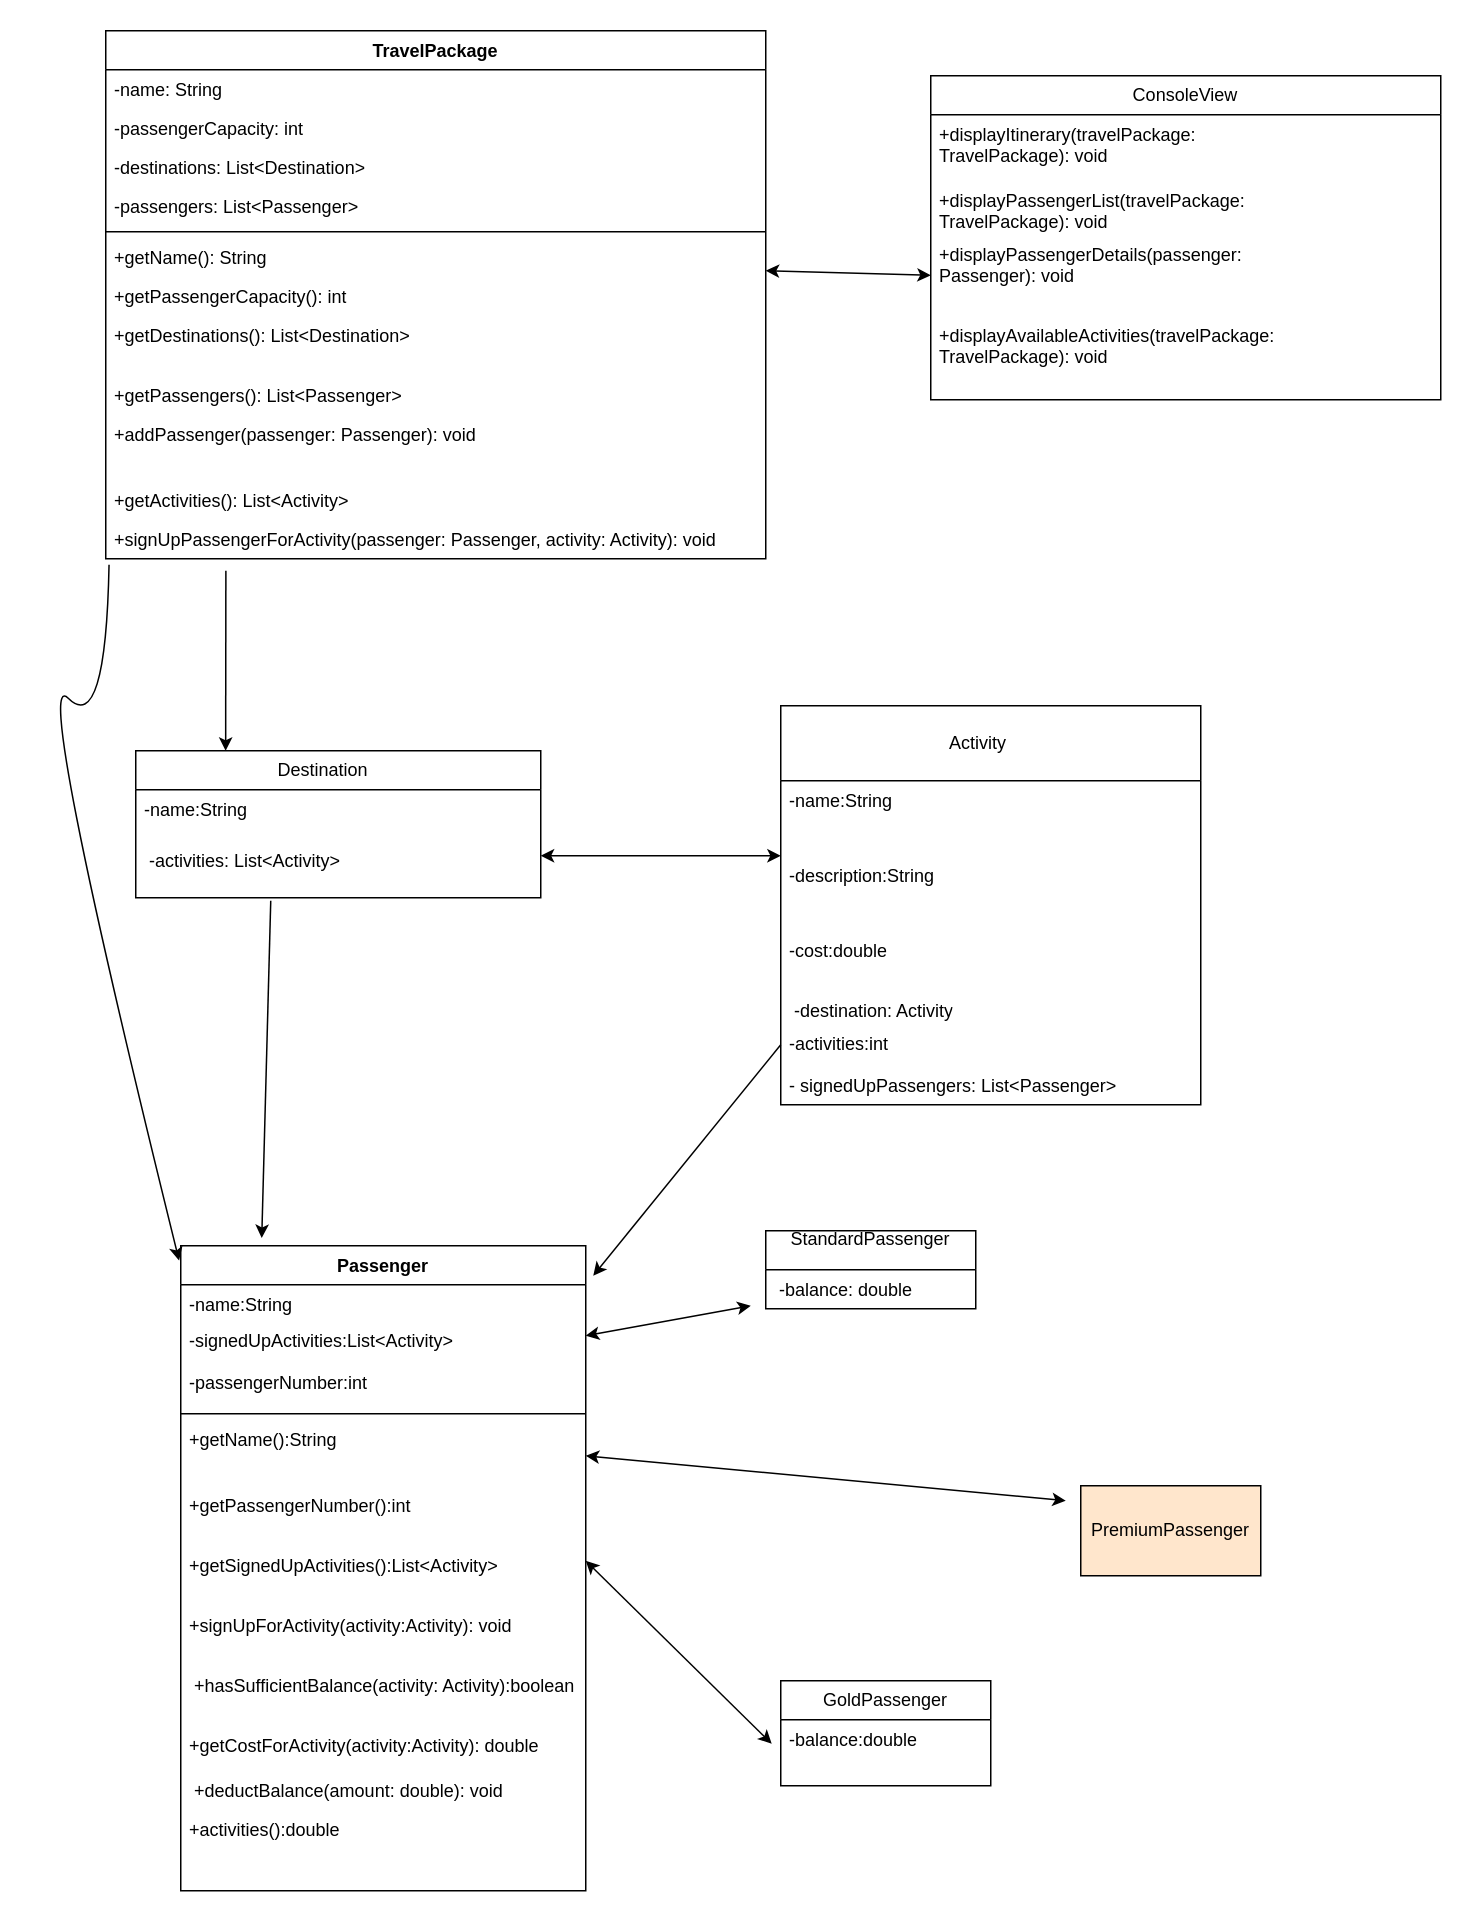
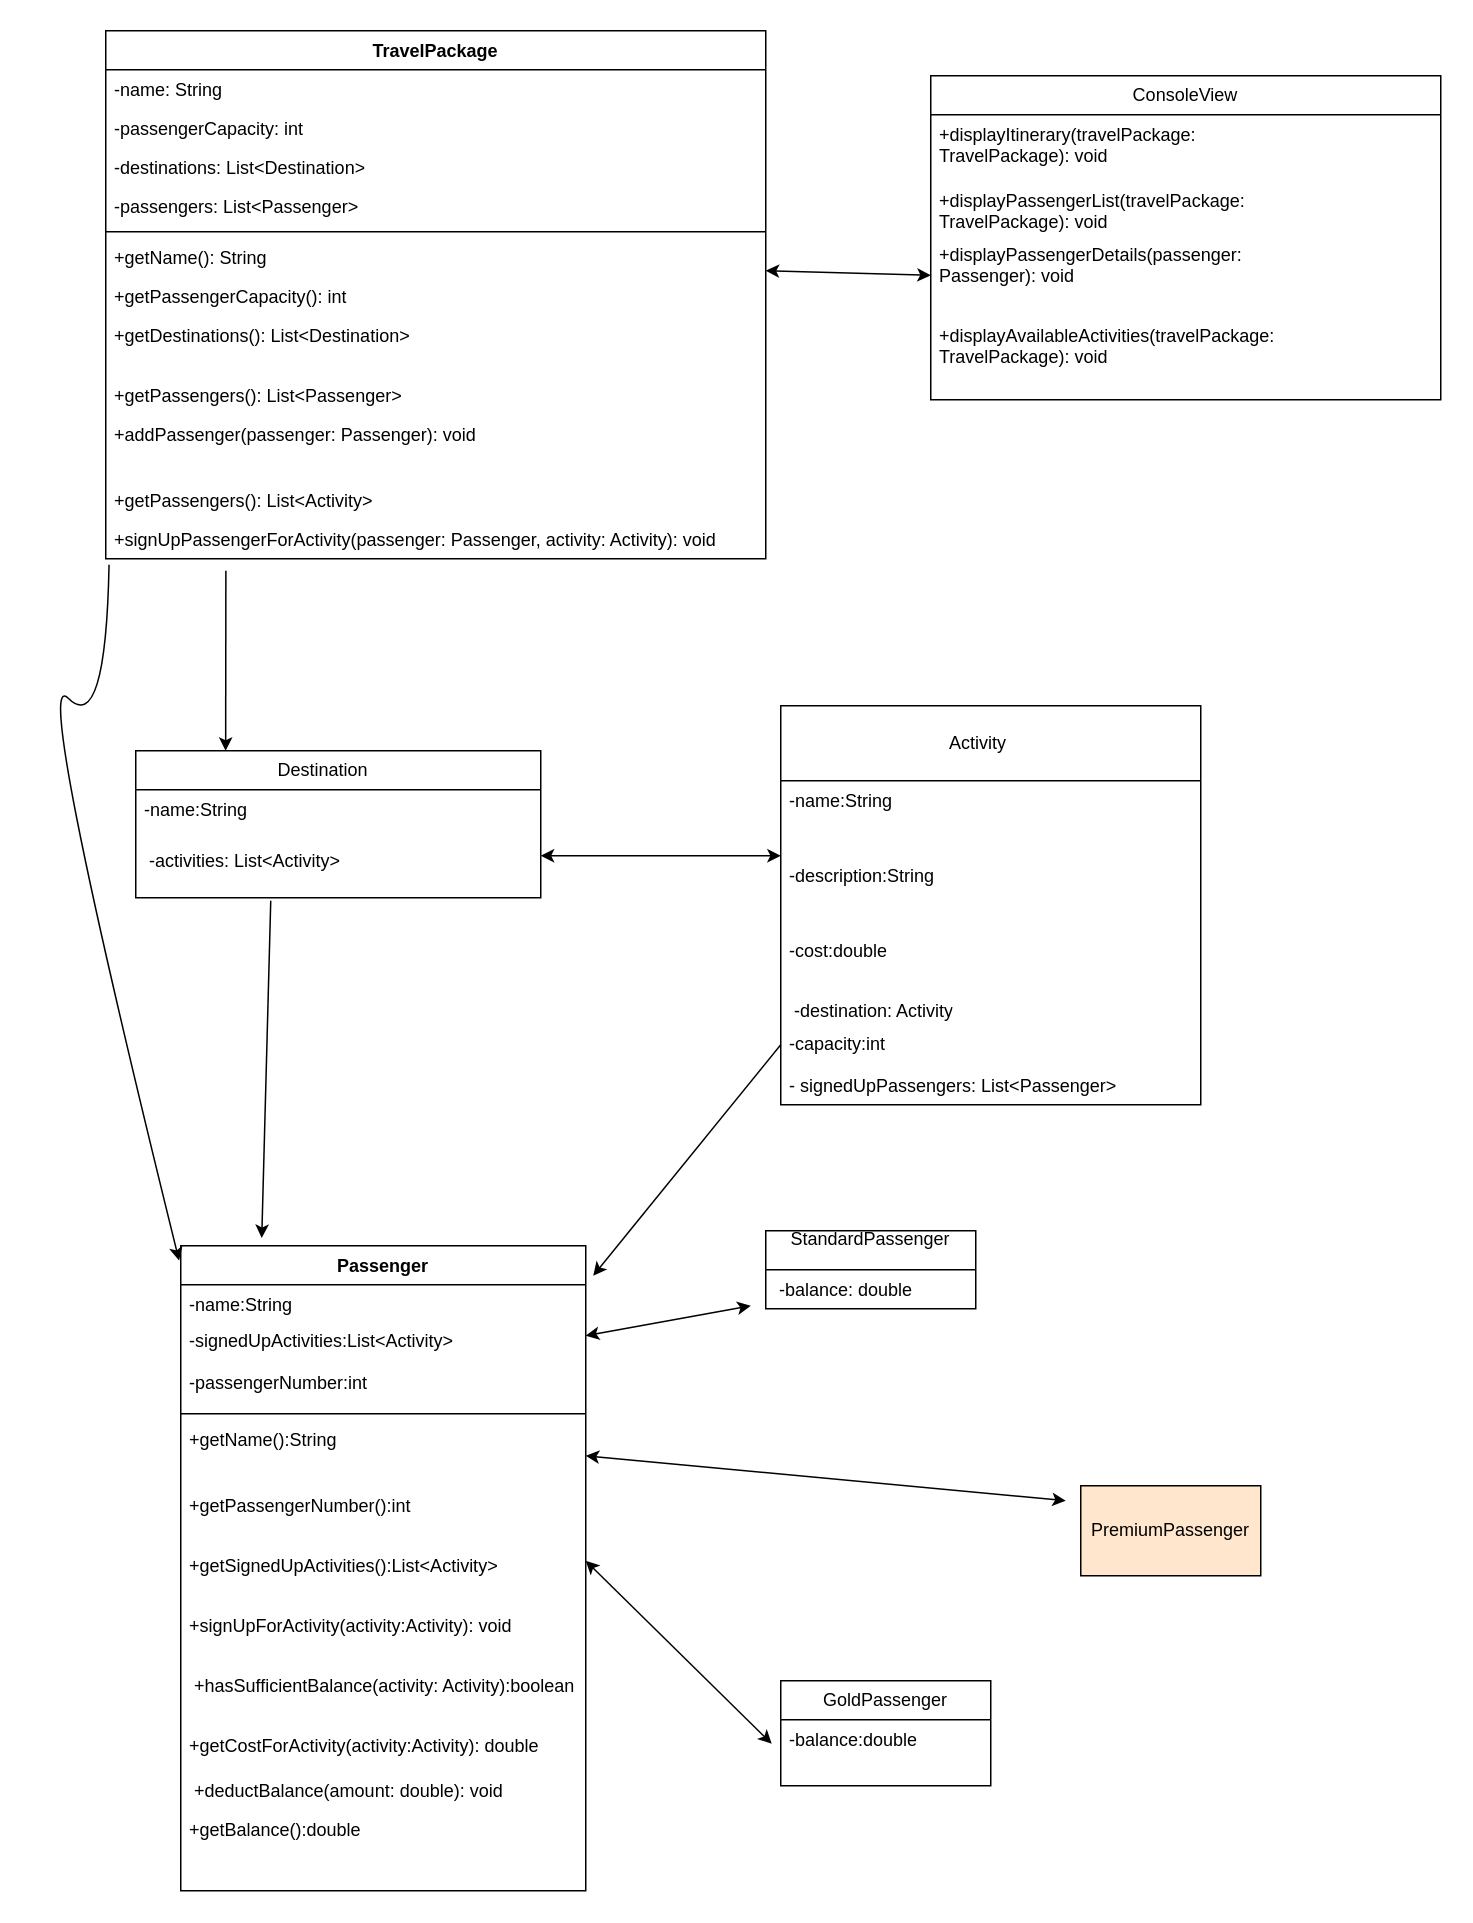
node "+getActivities(): List<Activity>": label "+getActivities(): List<Activity>" -> "+getPassengers(): List<Activity>"
node "-activities:int": label "-activities:int" -> "-capacity:int"
node "+activities():double": label "+activities():double" -> "+getBalance():double"
